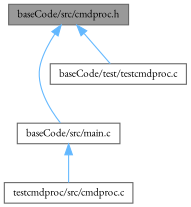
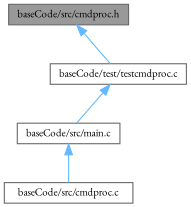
edge "baseCode/src/main.c" -> "baseCode/src/cmdproc.h": now "baseCode/src/main.c" -> "baseCode/test/testcmdproc.c"
node "testcmdproc/src/cmdproc.c": label "testcmdproc/src/cmdproc.c" -> "baseCode/src/cmdproc.c"
